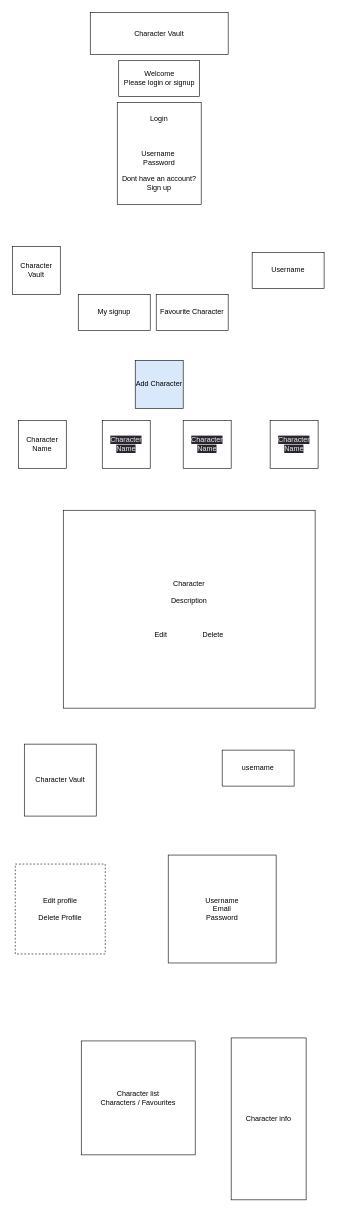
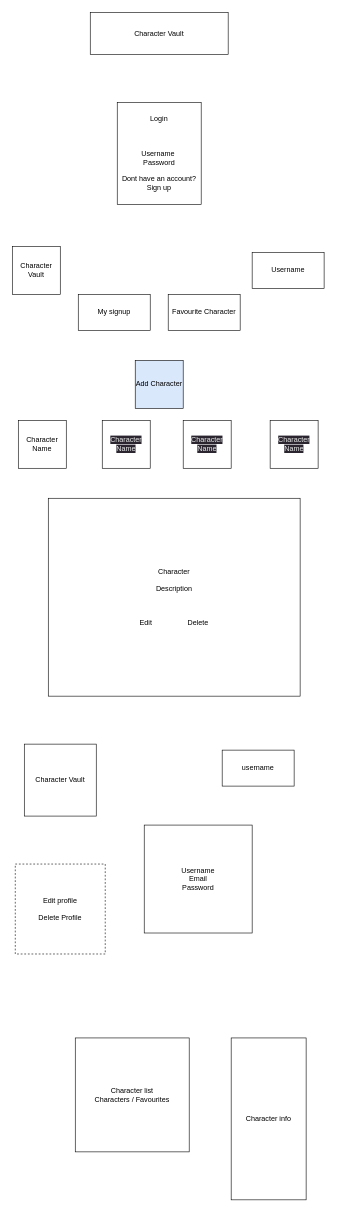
node "Welcome Please login or signup": removed
node "Favourite Character": moved (192, 312) -> (204, 312)
node "Character Description Edit Delete": moved (189, 609) -> (174, 597)
node "Username Email Password": moved (222, 909) -> (198, 879)
node "Character list Characters / Favourites": moved (138, 1098) -> (132, 1095)
